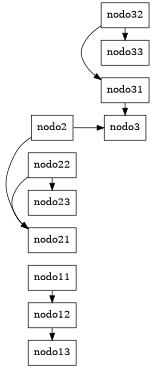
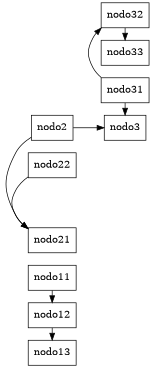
edge "nodo32" -> "nodo31": reversed
node "nodo23": removed
